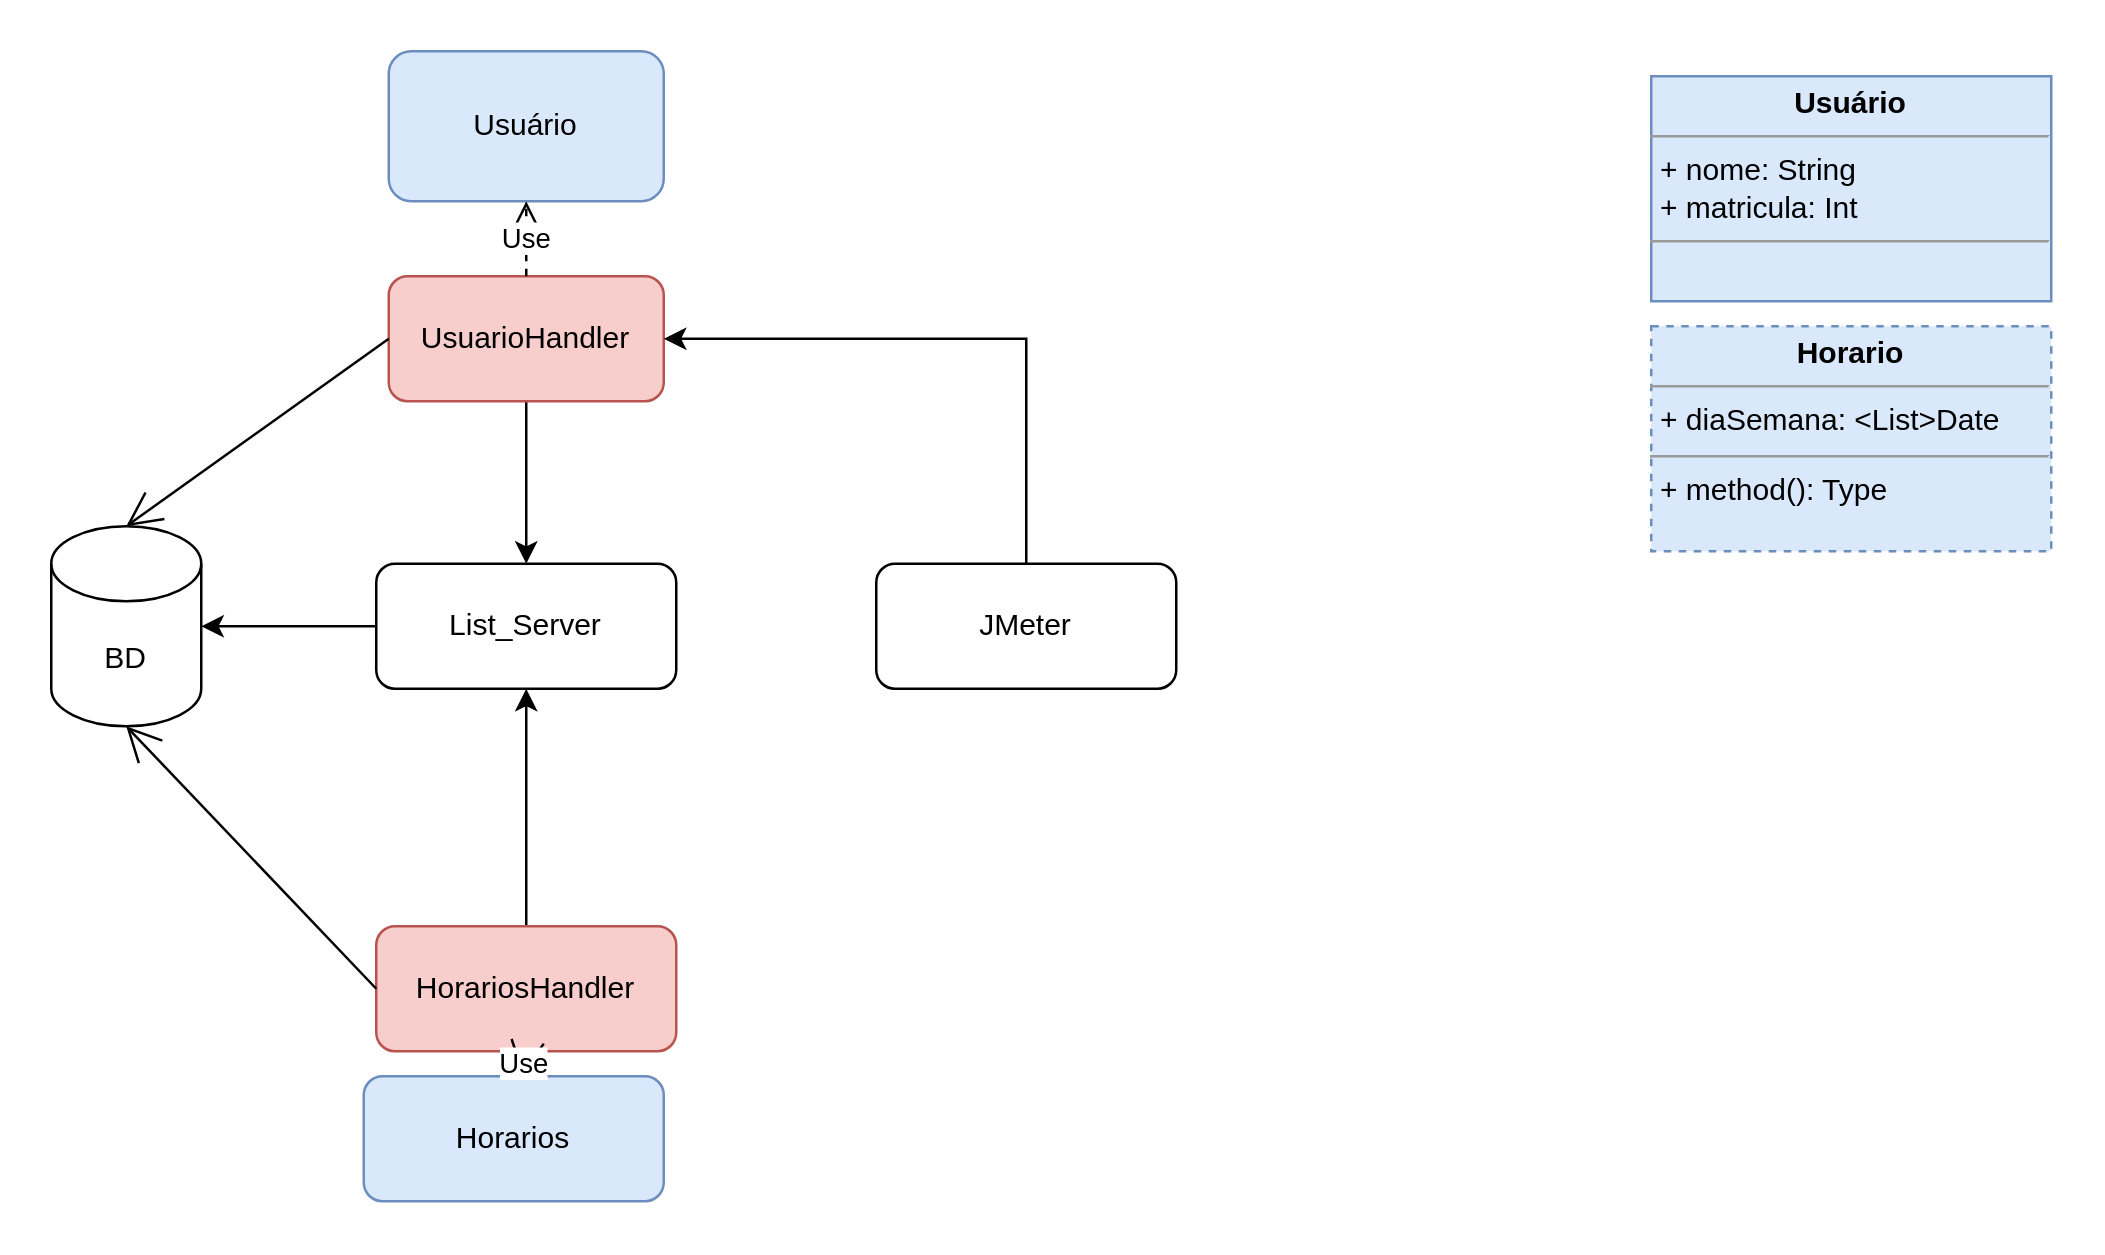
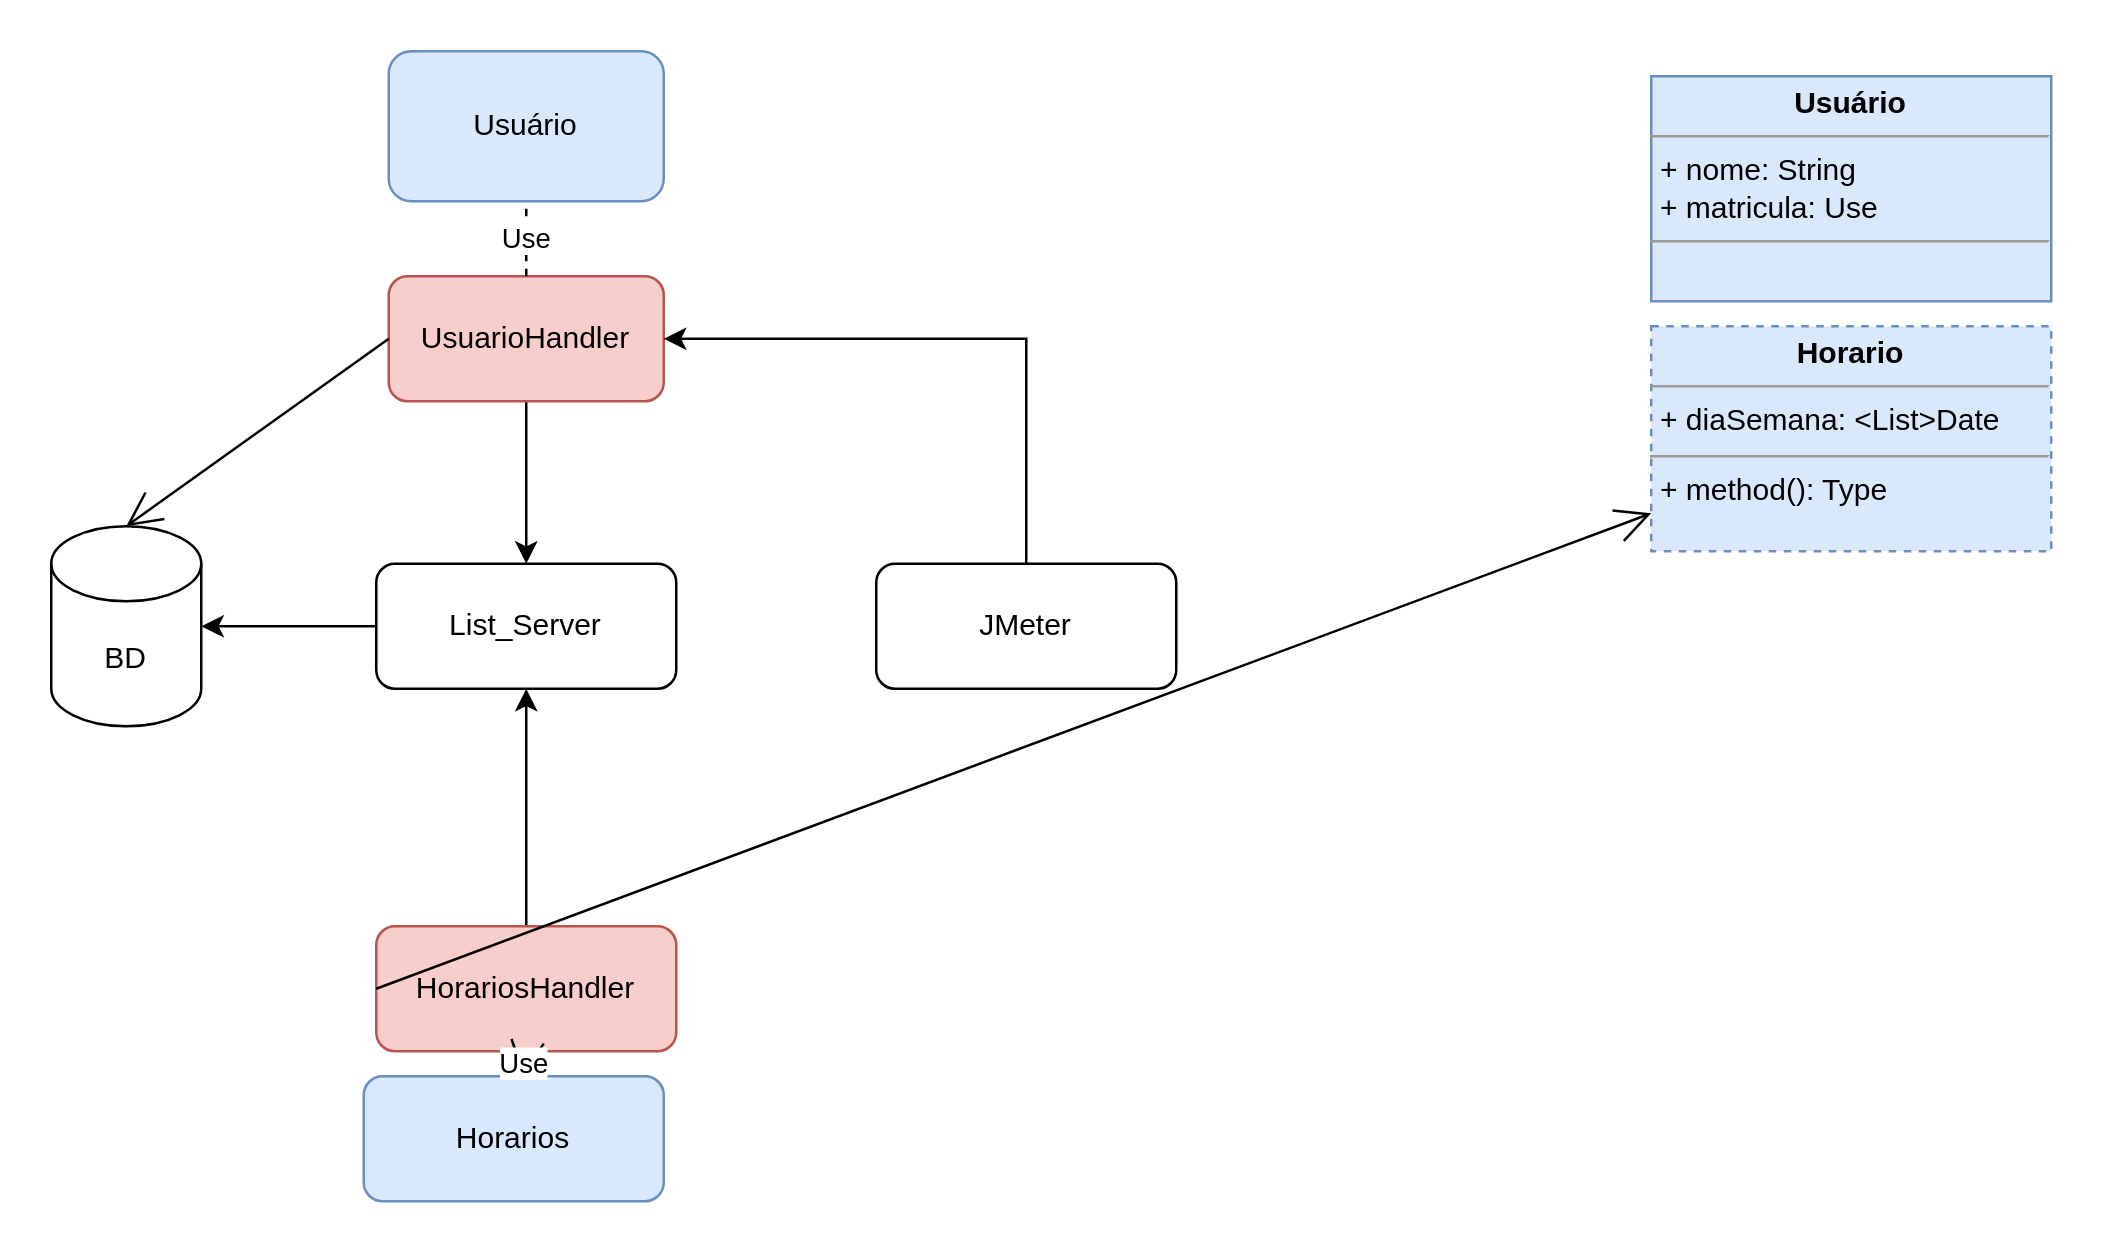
node "Usuário + nome: String + matricula: Int": label "Usuário + nome: String + matricula: Int" -> "Usuário + nome: String + matricula: Use"
edge "UsuarioHandler" -> "Usuário": arrowhead open -> none
edge "HorariosHandler" -> "BD": now "HorariosHandler" -> "Horario + diaSemana: <List>Date + method(): Type"
